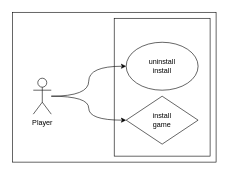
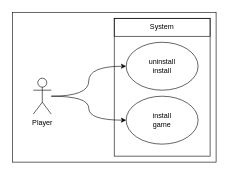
node "System": added
node "install game": shape diamond -> ellipse
